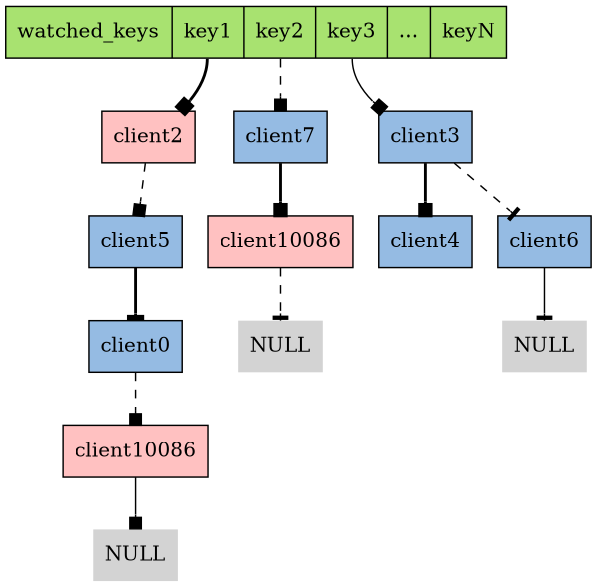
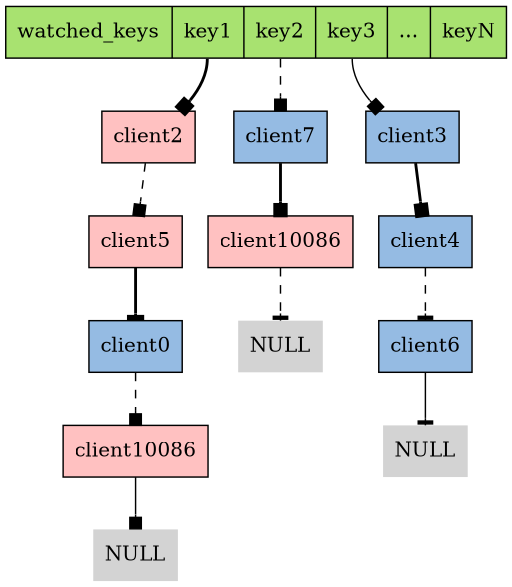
edge "client3" -> "client6": now "client4" -> "client6"
node "client5": fillcolor #95bbe3 -> #ffc1c1
